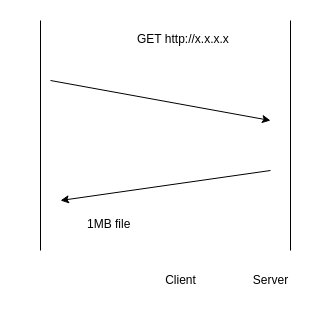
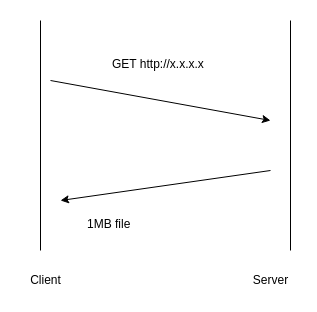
node "GET http://x.x.x.x": moved (201, 41) -> (176, 66)
node "Client": moved (181, 281) -> (46, 281)
